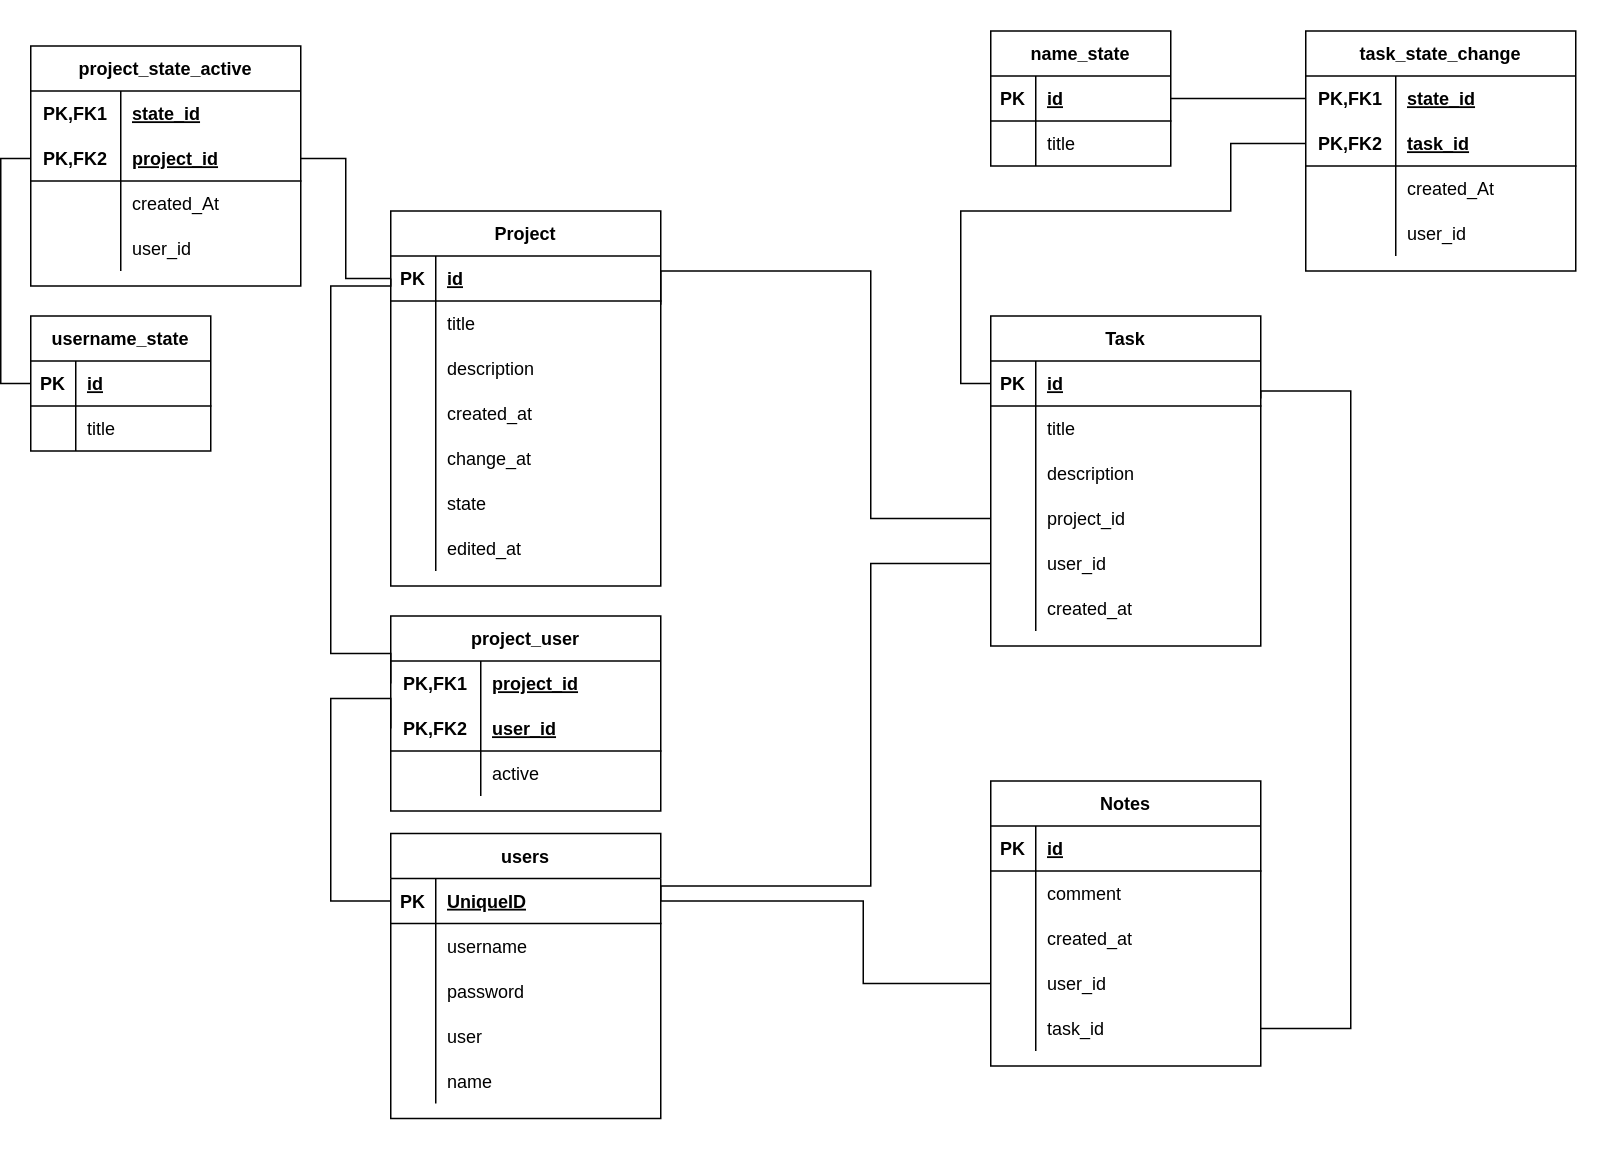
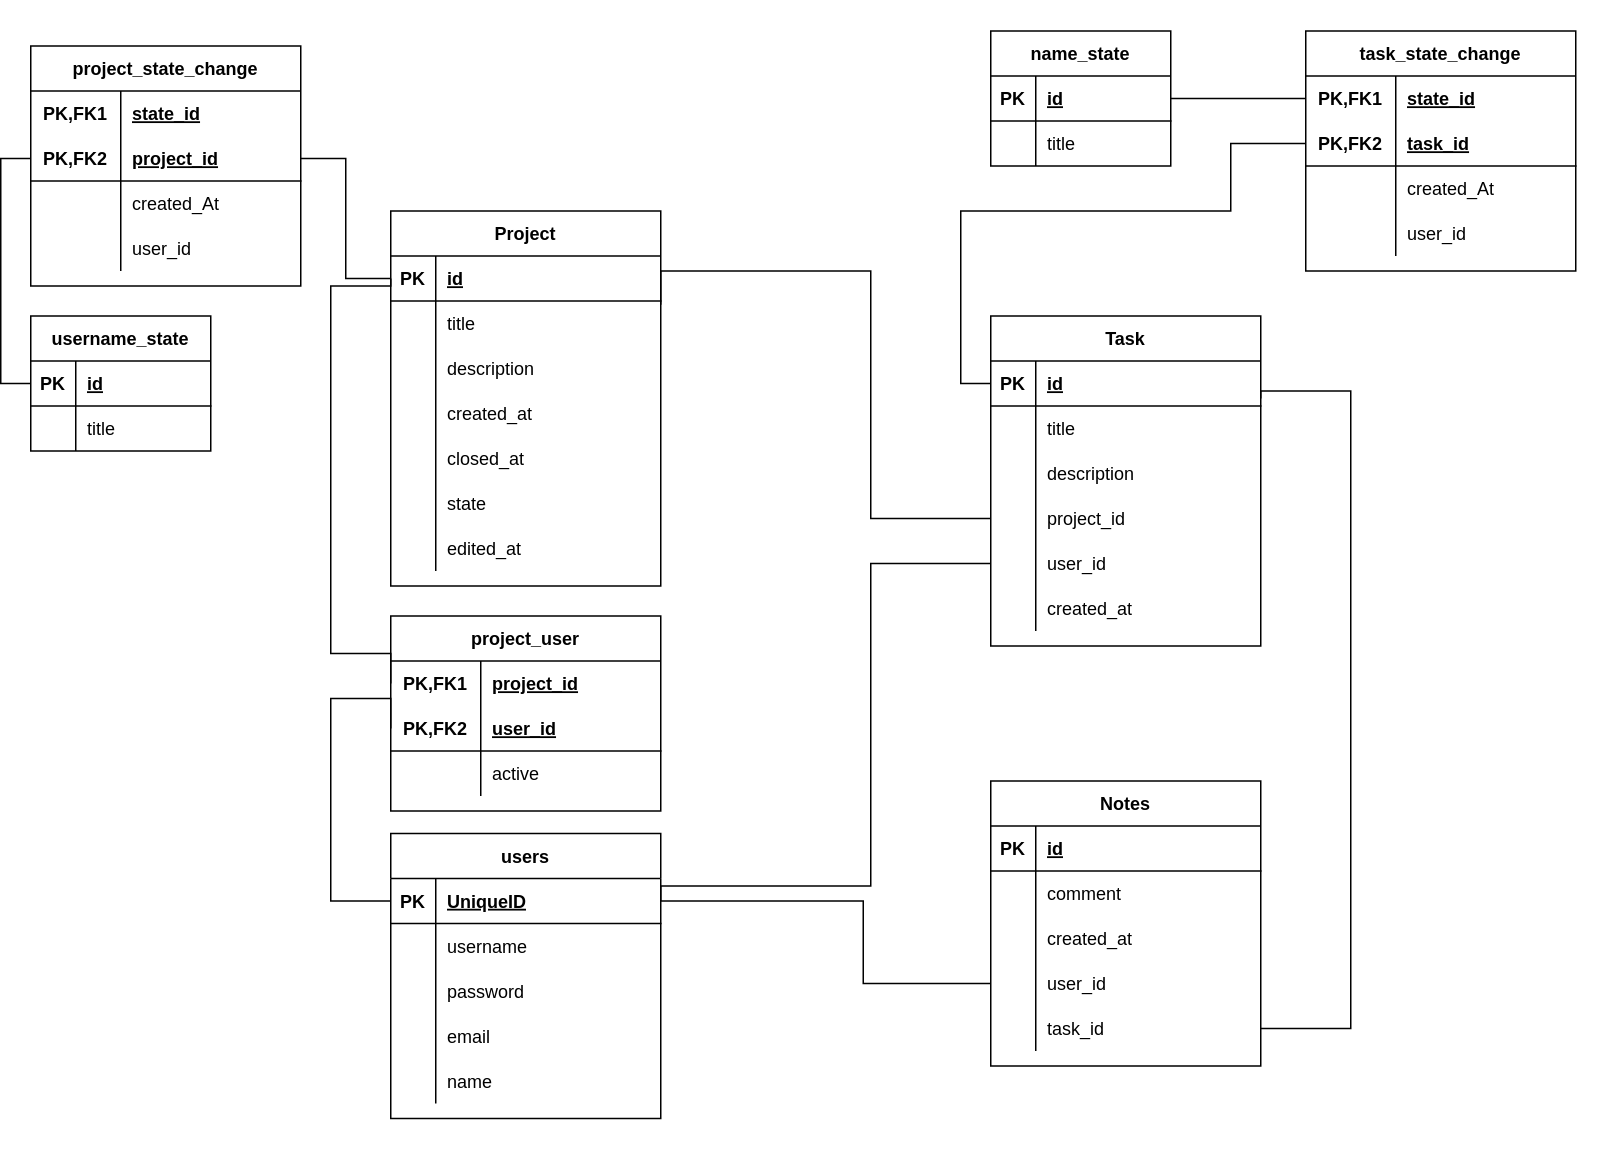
node "project_state_active": label "project_state_active" -> "project_state_change"
node "change_at": label "change_at" -> "closed_at"
node "user": label "user" -> "email"
